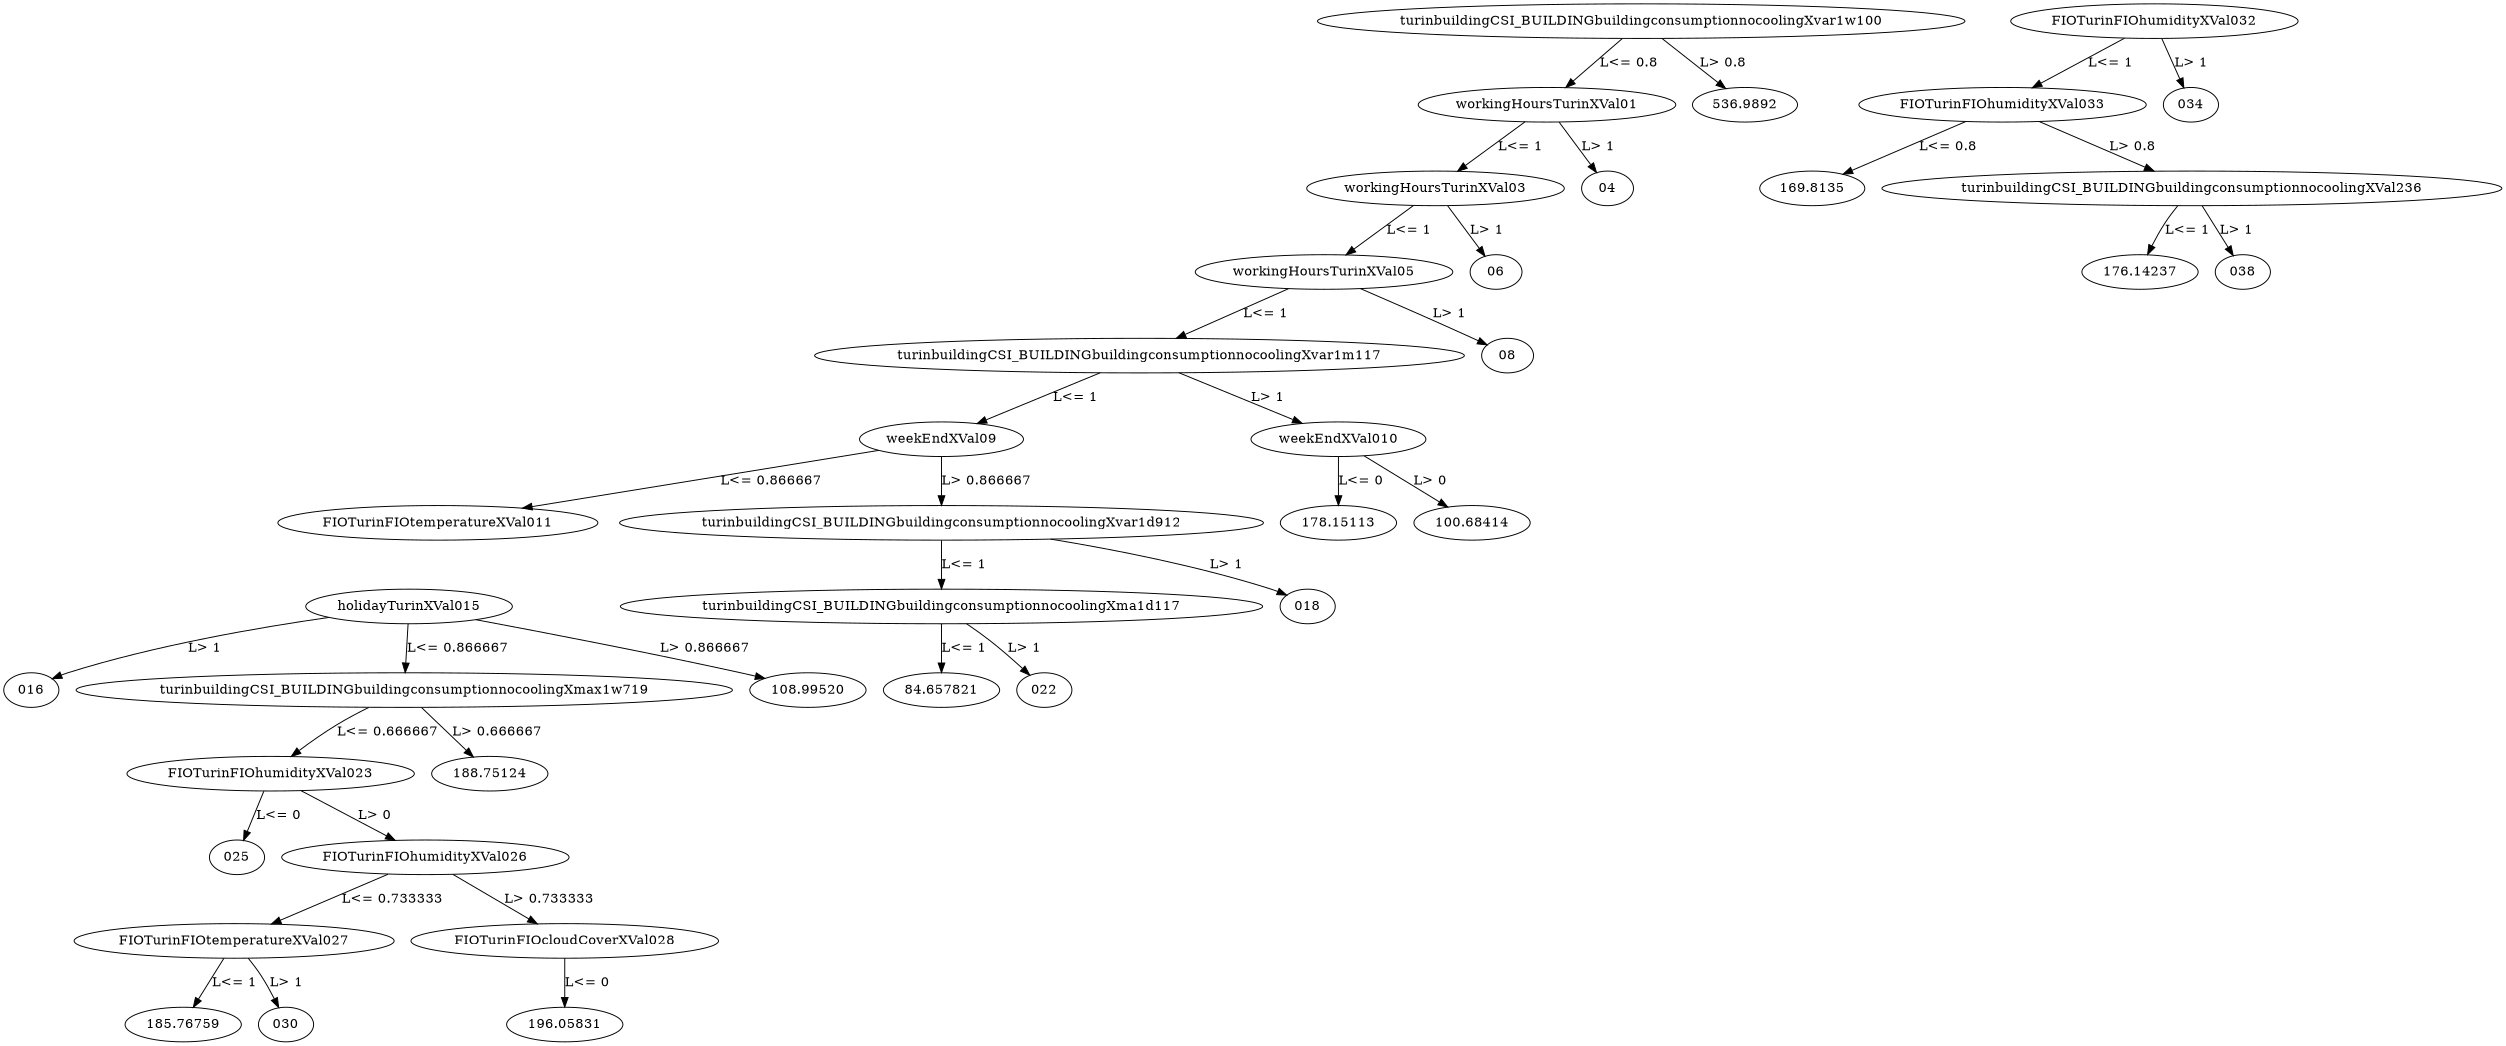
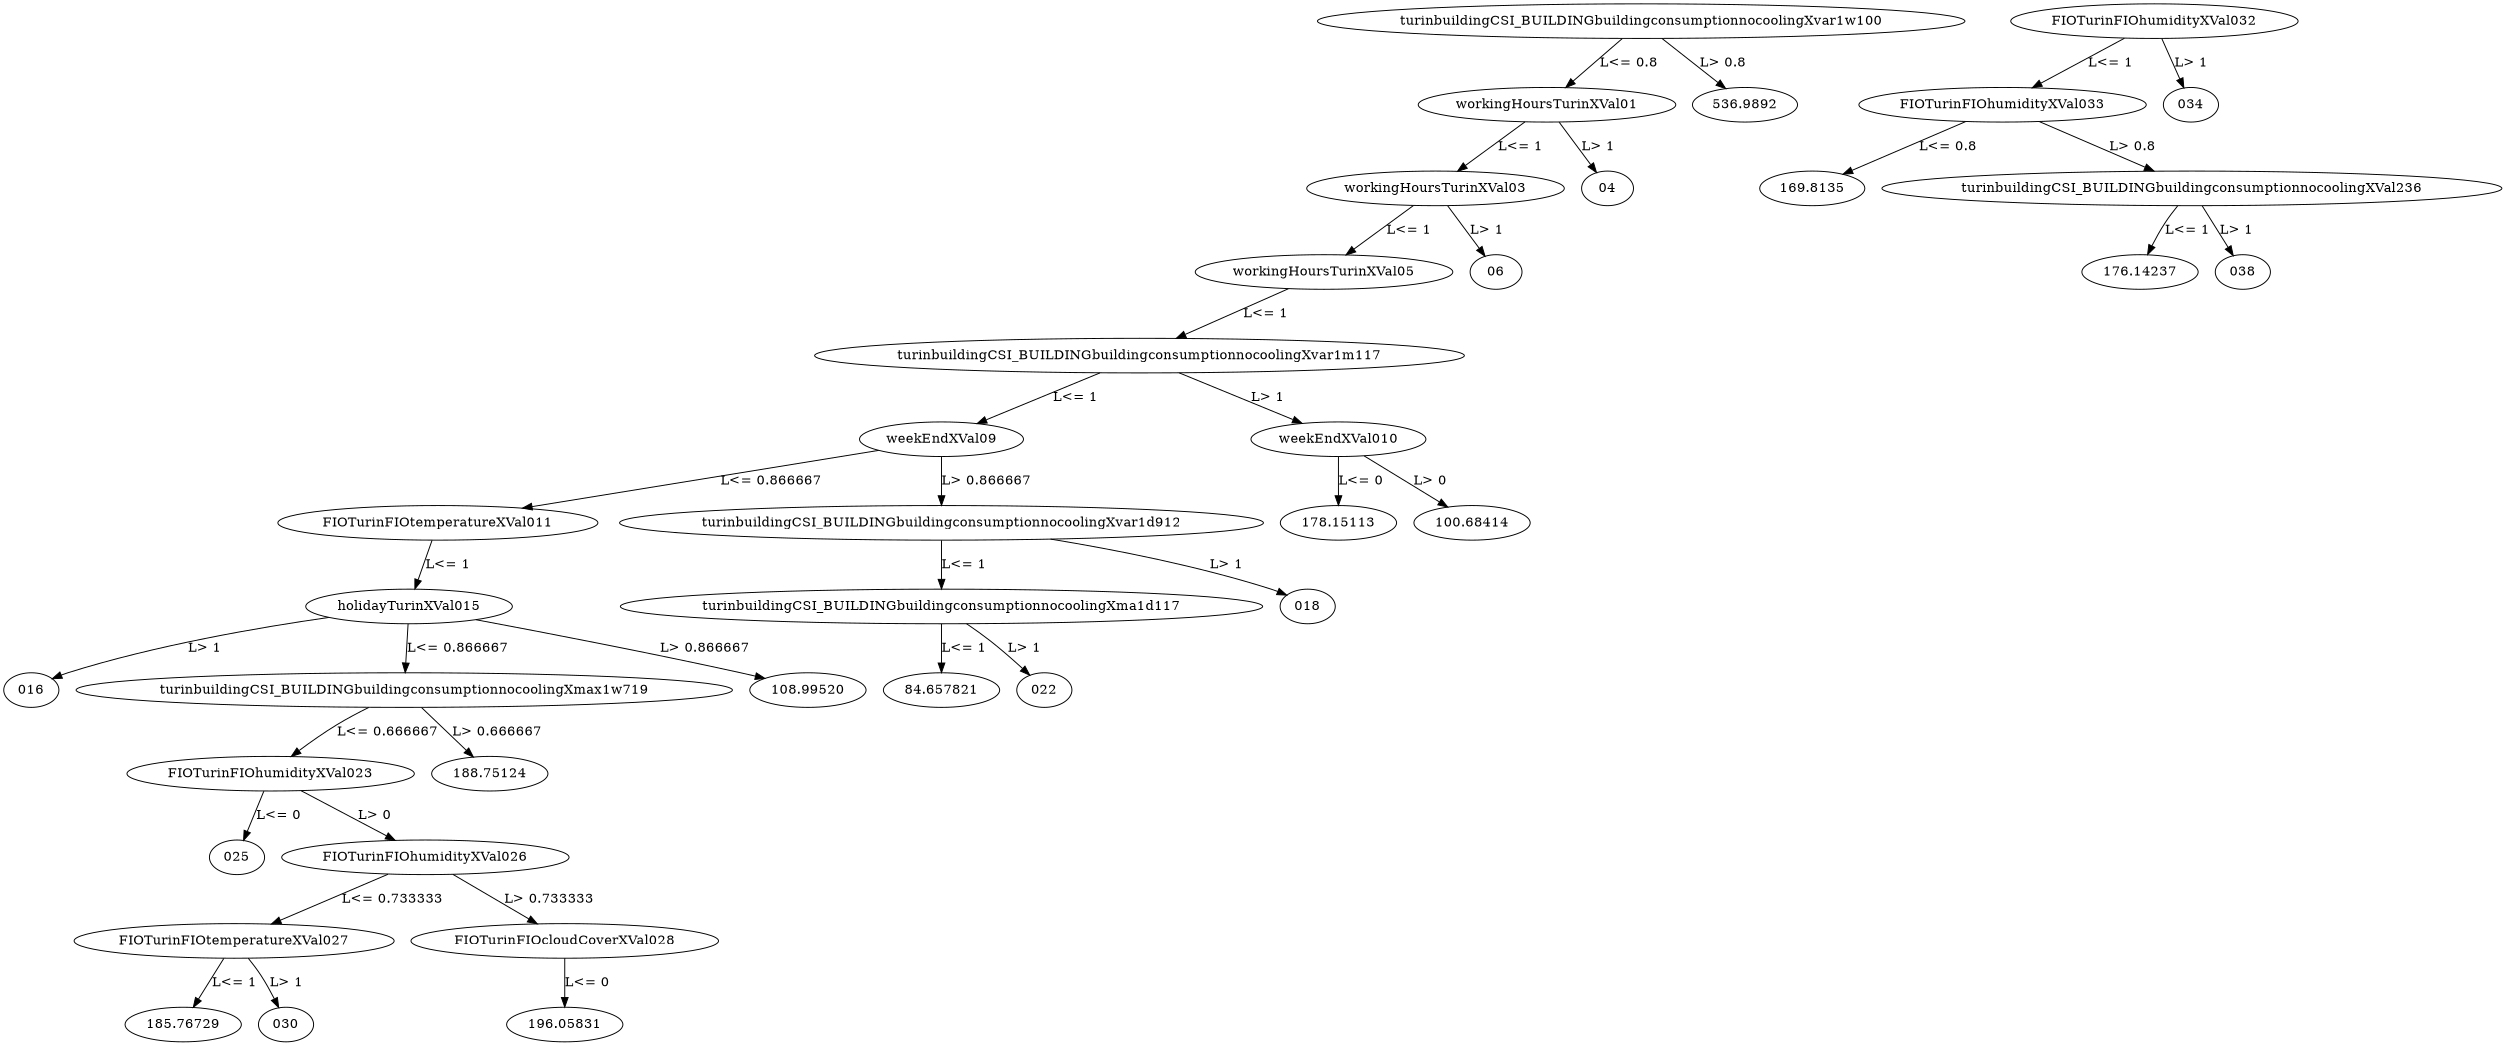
node "08": removed
edge "FIOTurinFIOtemperatureXVal011" -> "holidayTurinXVal015": added, label "L<= 1"
node "185.76759": label "185.76759" -> "185.76729"
